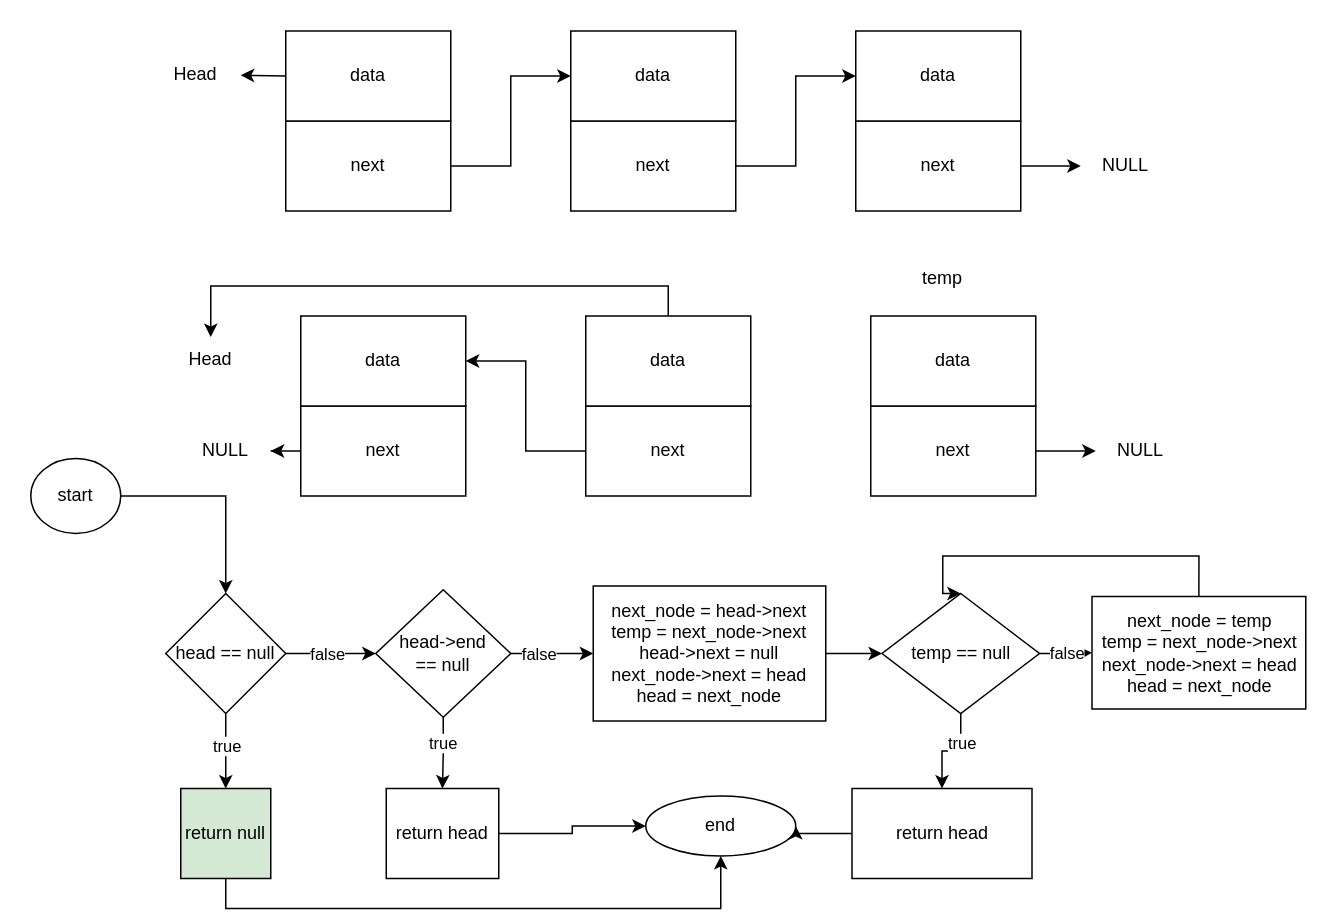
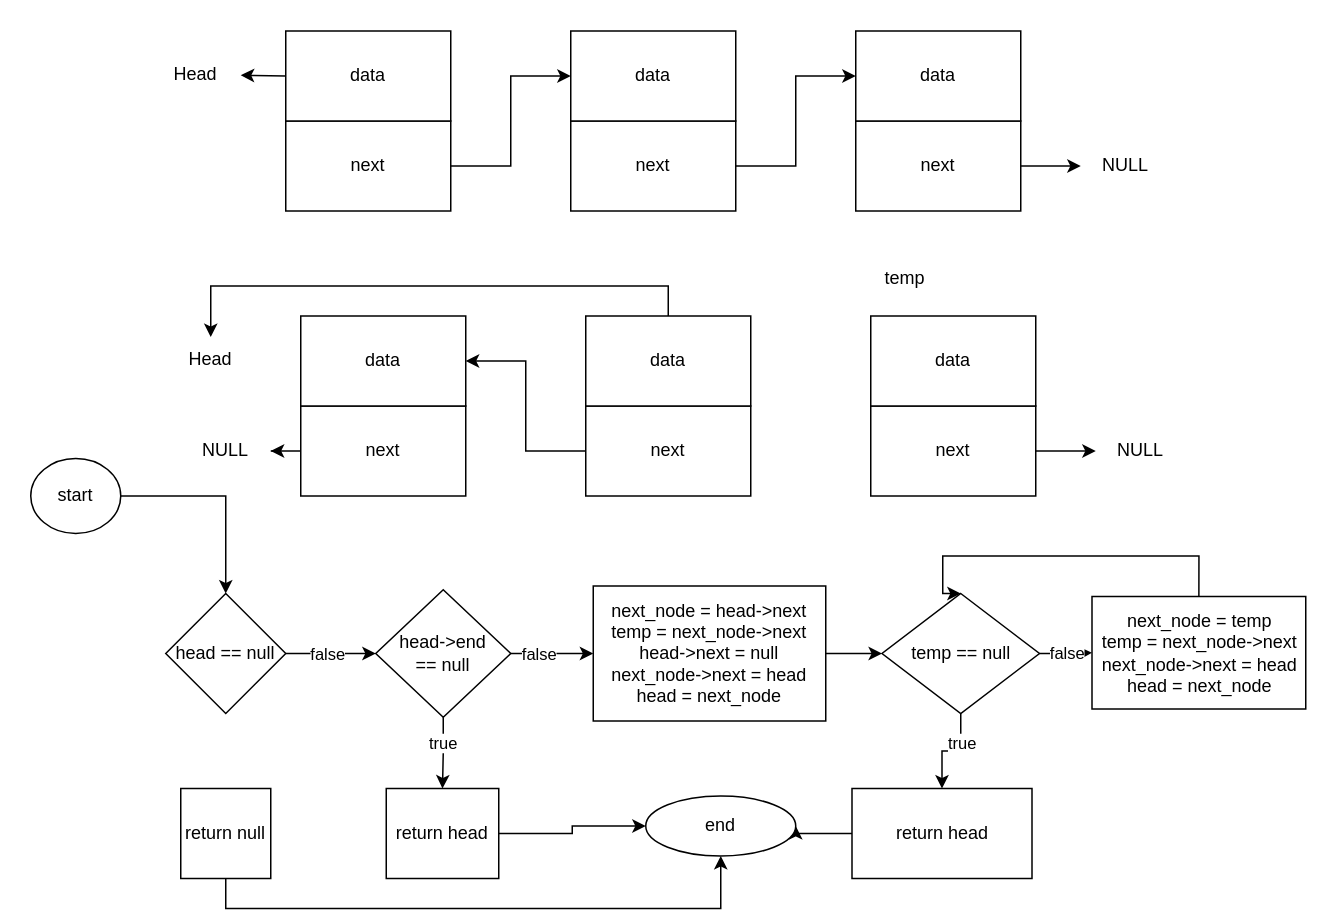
node "temp": moved (942, 278) -> (905, 278)
edge "head == null" -> "return null": removed, label "true"
node "return null": fillcolor #d5e8d4 -> #ffffff
